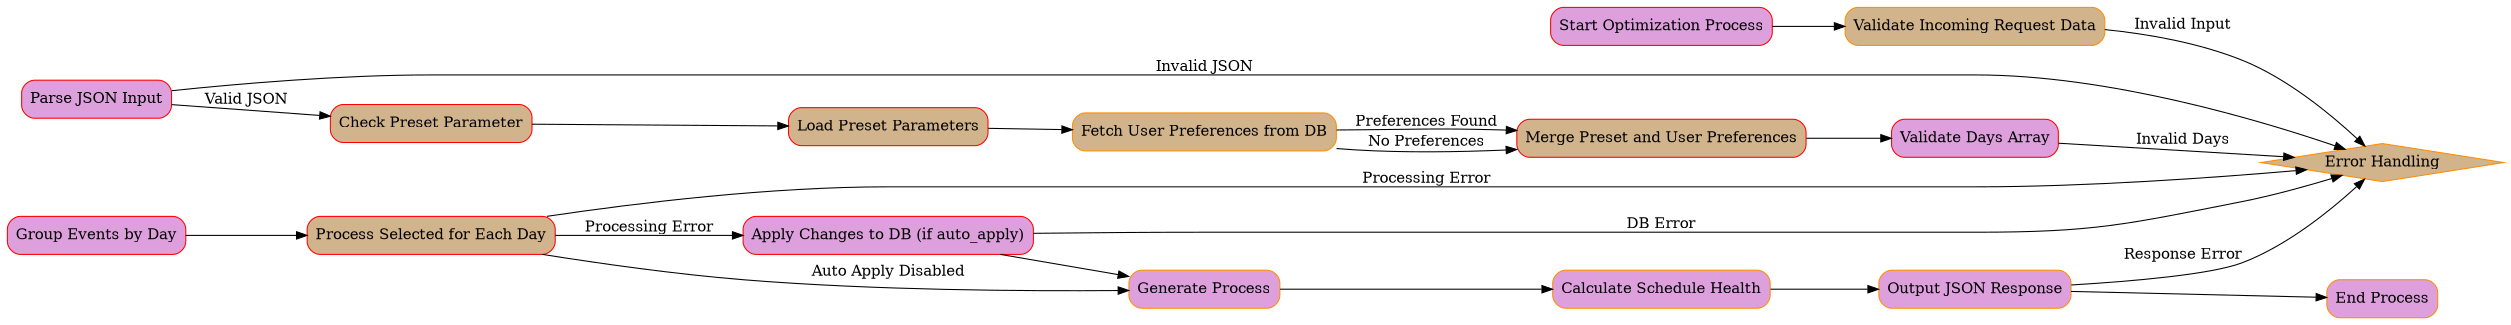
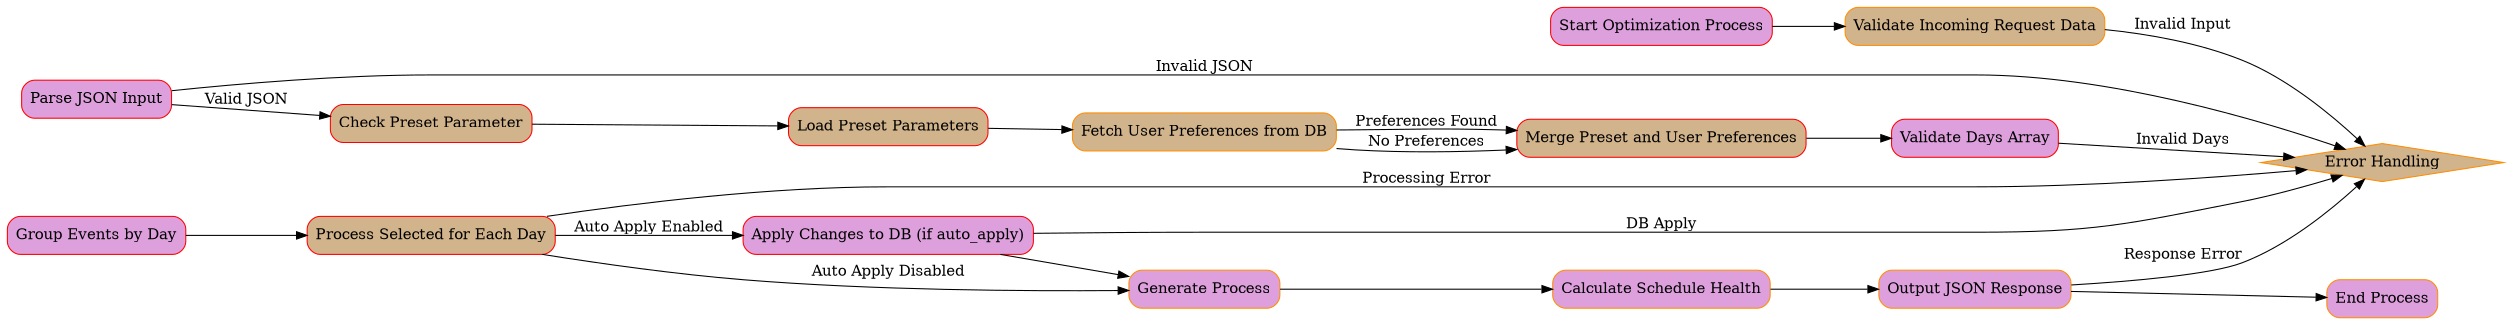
edge "Apply Changes to DB (if auto_apply)" -> "Error Handling": label "DB Error" -> "DB Apply"
edge "Process Selected for Each Day" -> "Apply Changes to DB (if auto_apply)": label "Processing Error" -> "Auto Apply Enabled"
